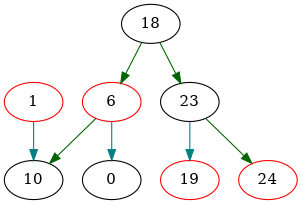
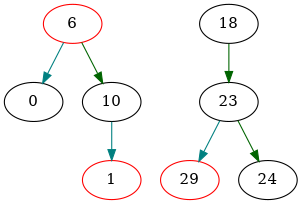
edge "18" -> "6": removed
edge "1" -> "10": reversed
node "19": label "19" -> "29"
node "24": color red -> black
